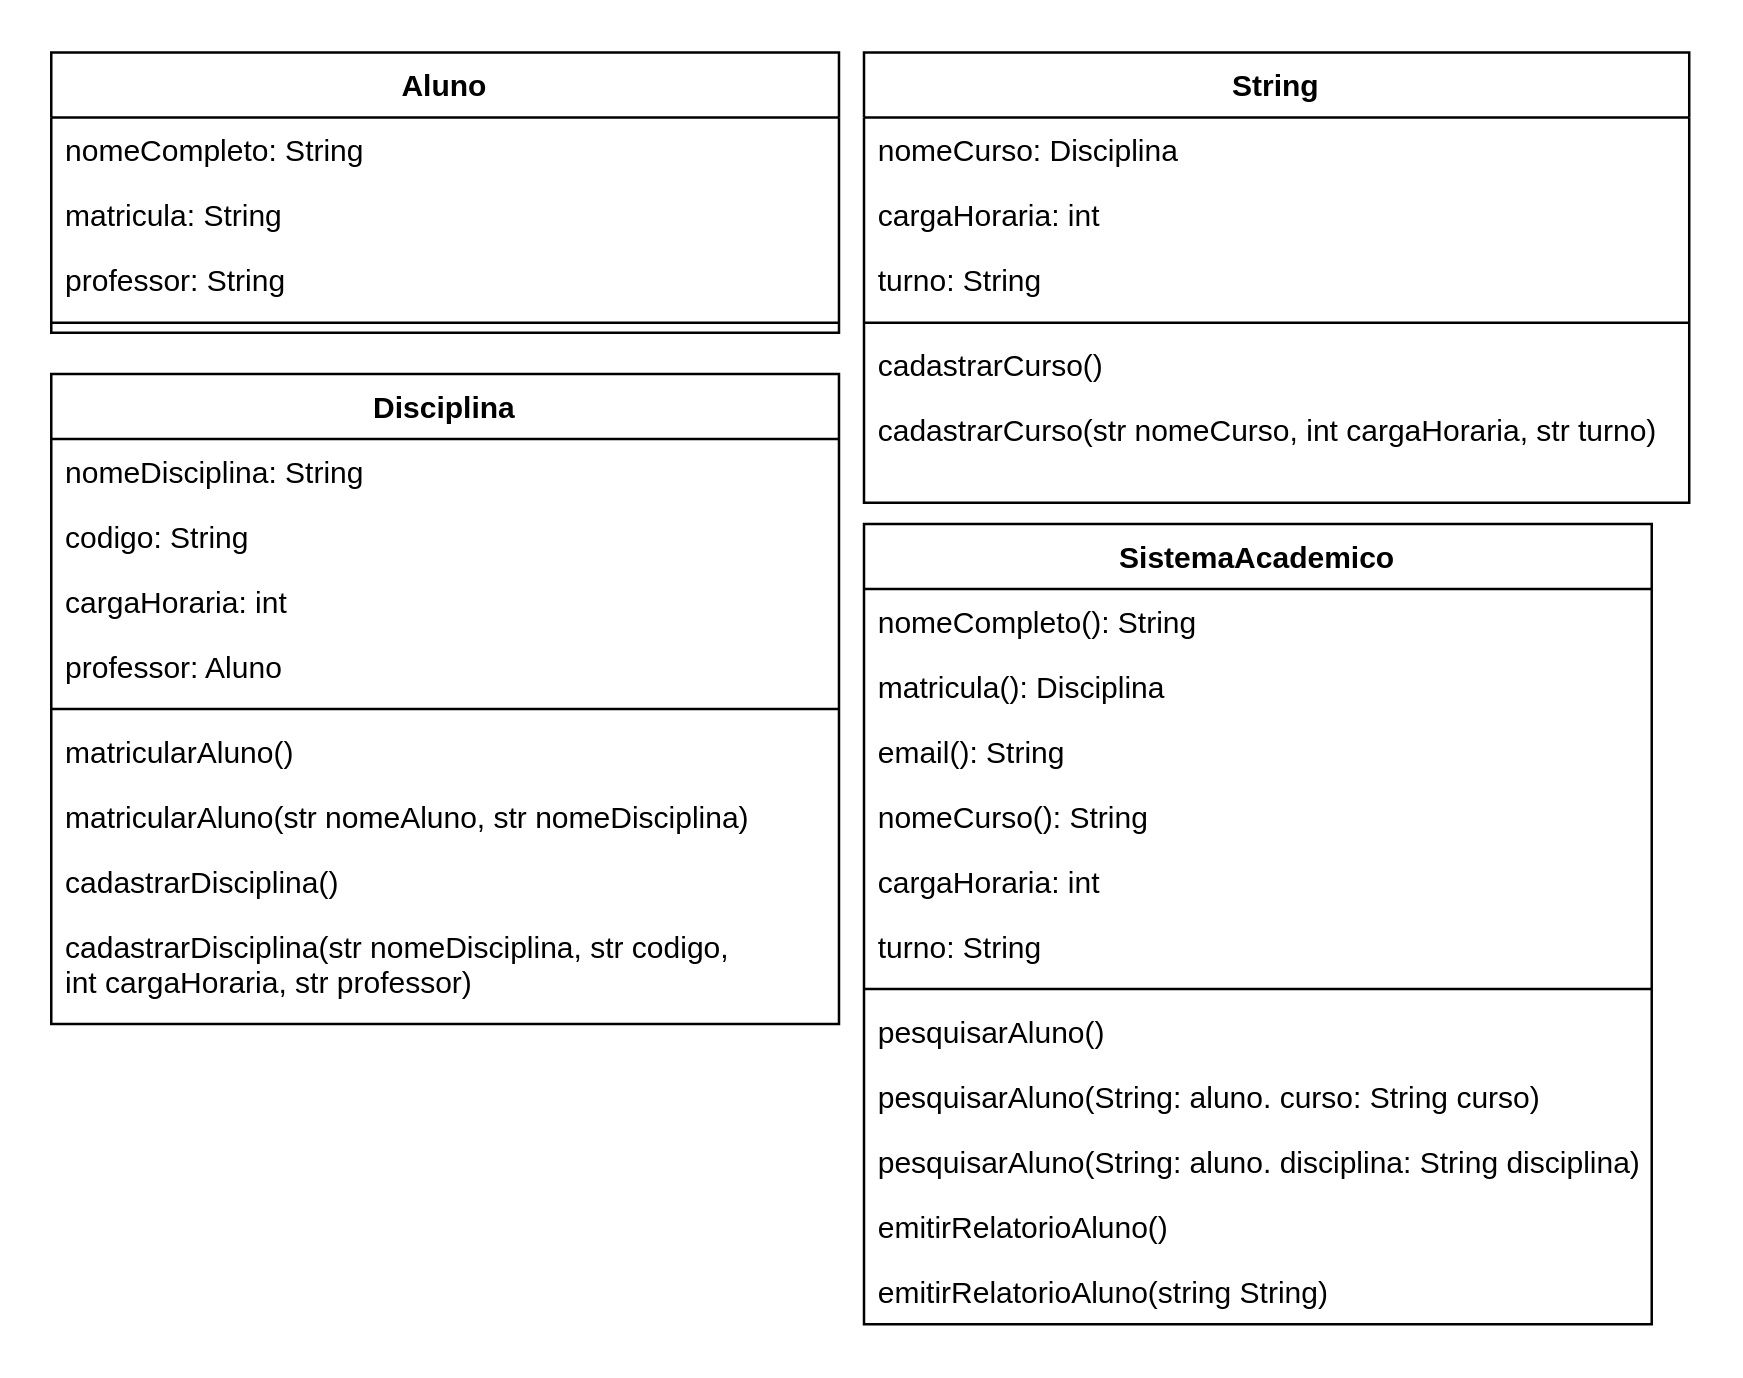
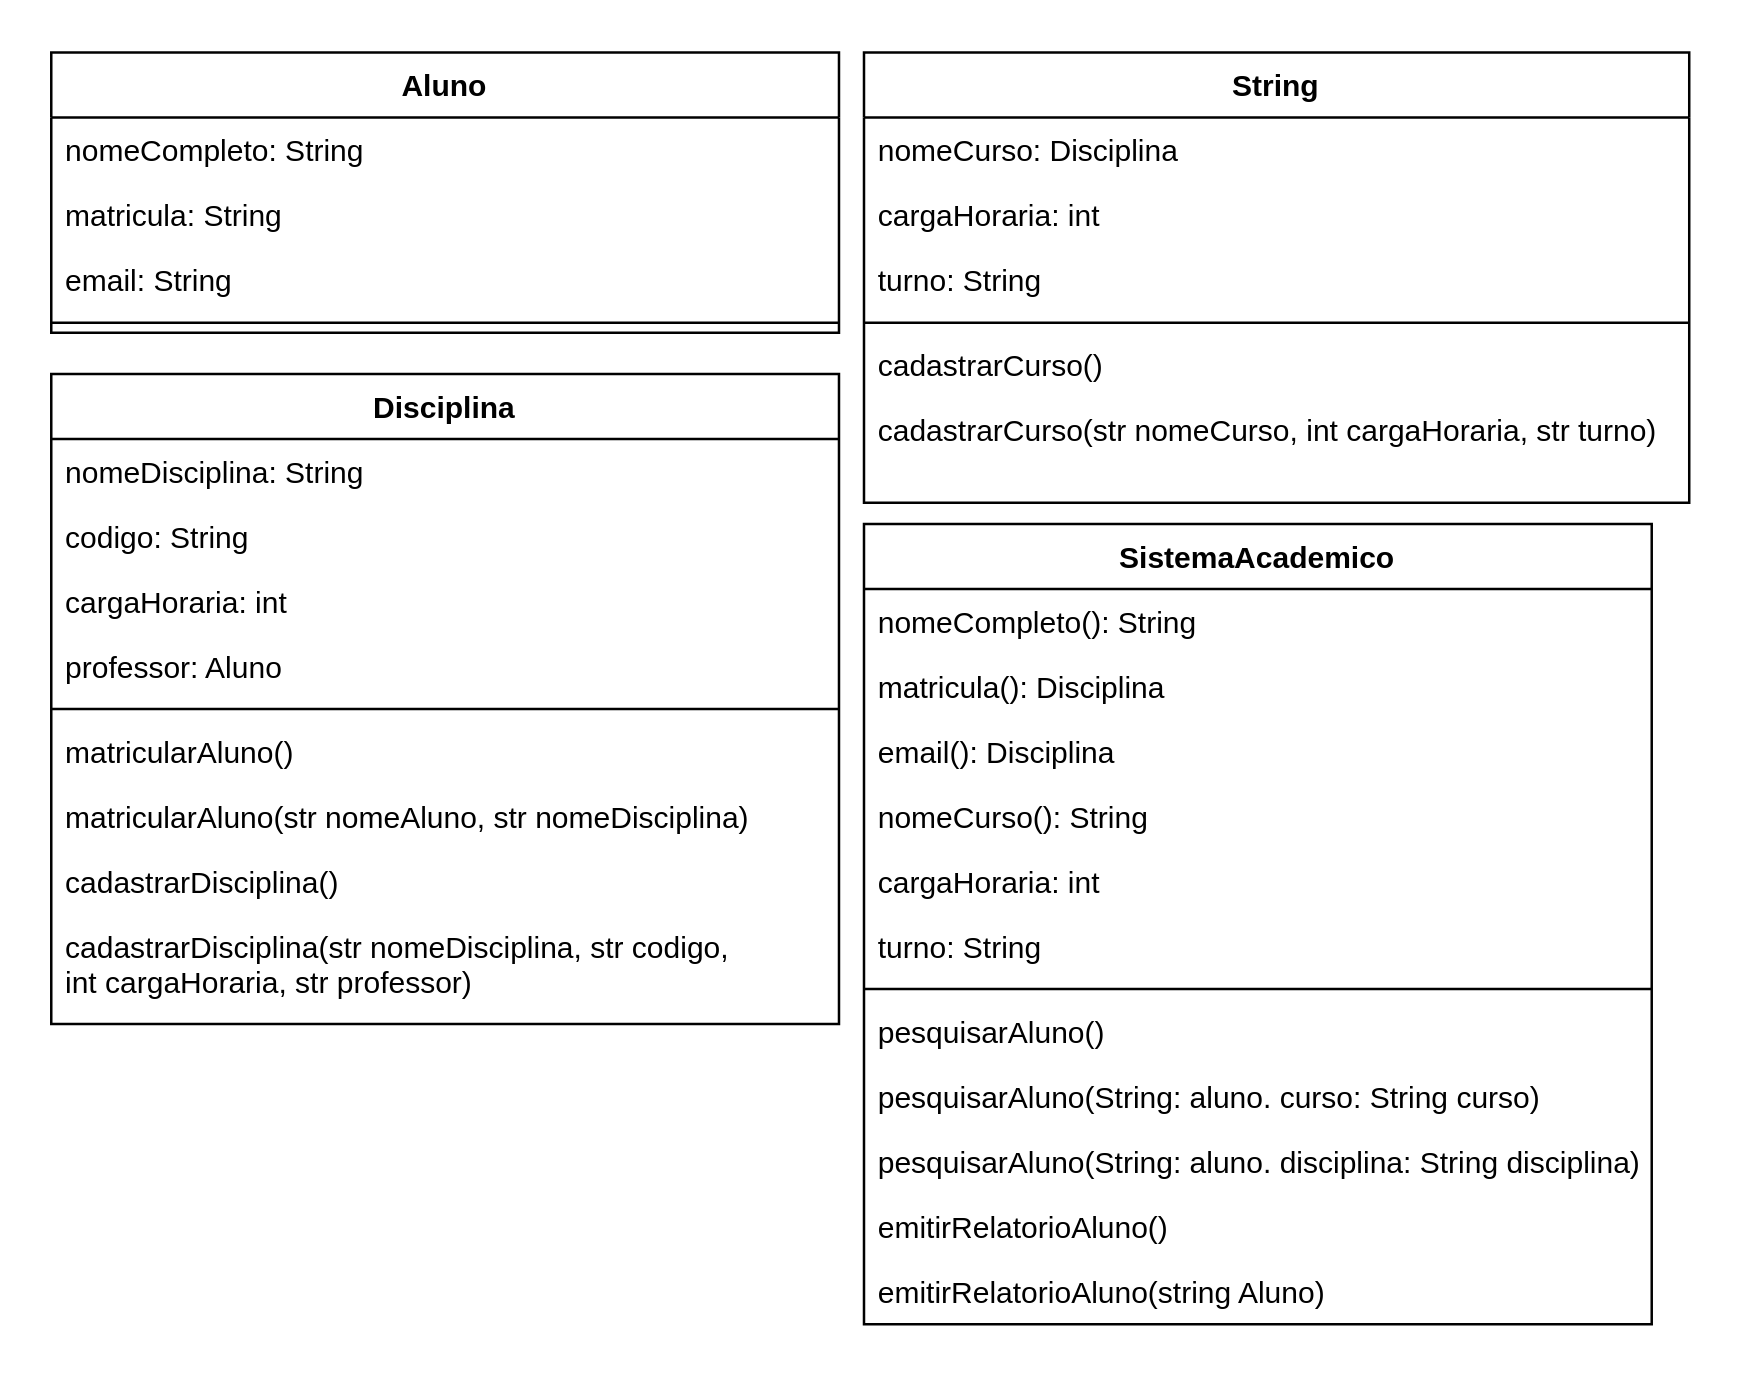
node "professor: String": label "professor: String" -> "email: String"
node "email(): String": label "email(): String" -> "email(): Disciplina"
node "emitirRelatorioAluno(string String)": label "emitirRelatorioAluno(string String)" -> "emitirRelatorioAluno(string Aluno)"
